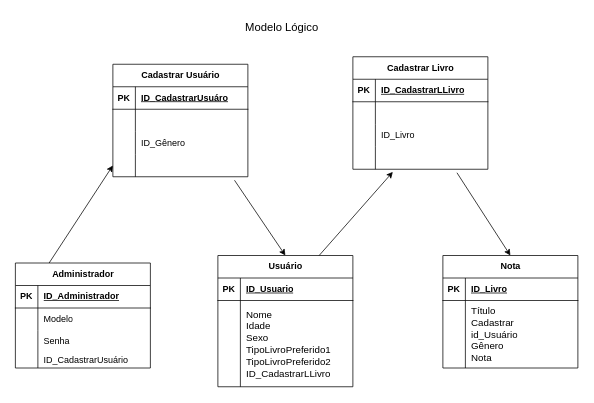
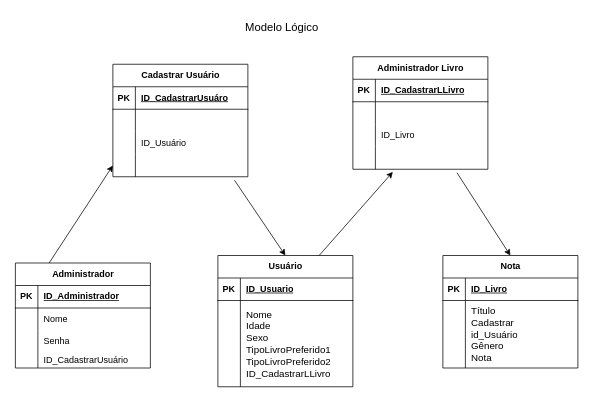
node "Cadastrar Livro": label "Cadastrar Livro" -> "Administrador Livro"
node "ID_Gênero": label "ID_Gênero" -> "ID_Usuário"
node "Modelo": label "Modelo" -> "Nome"
